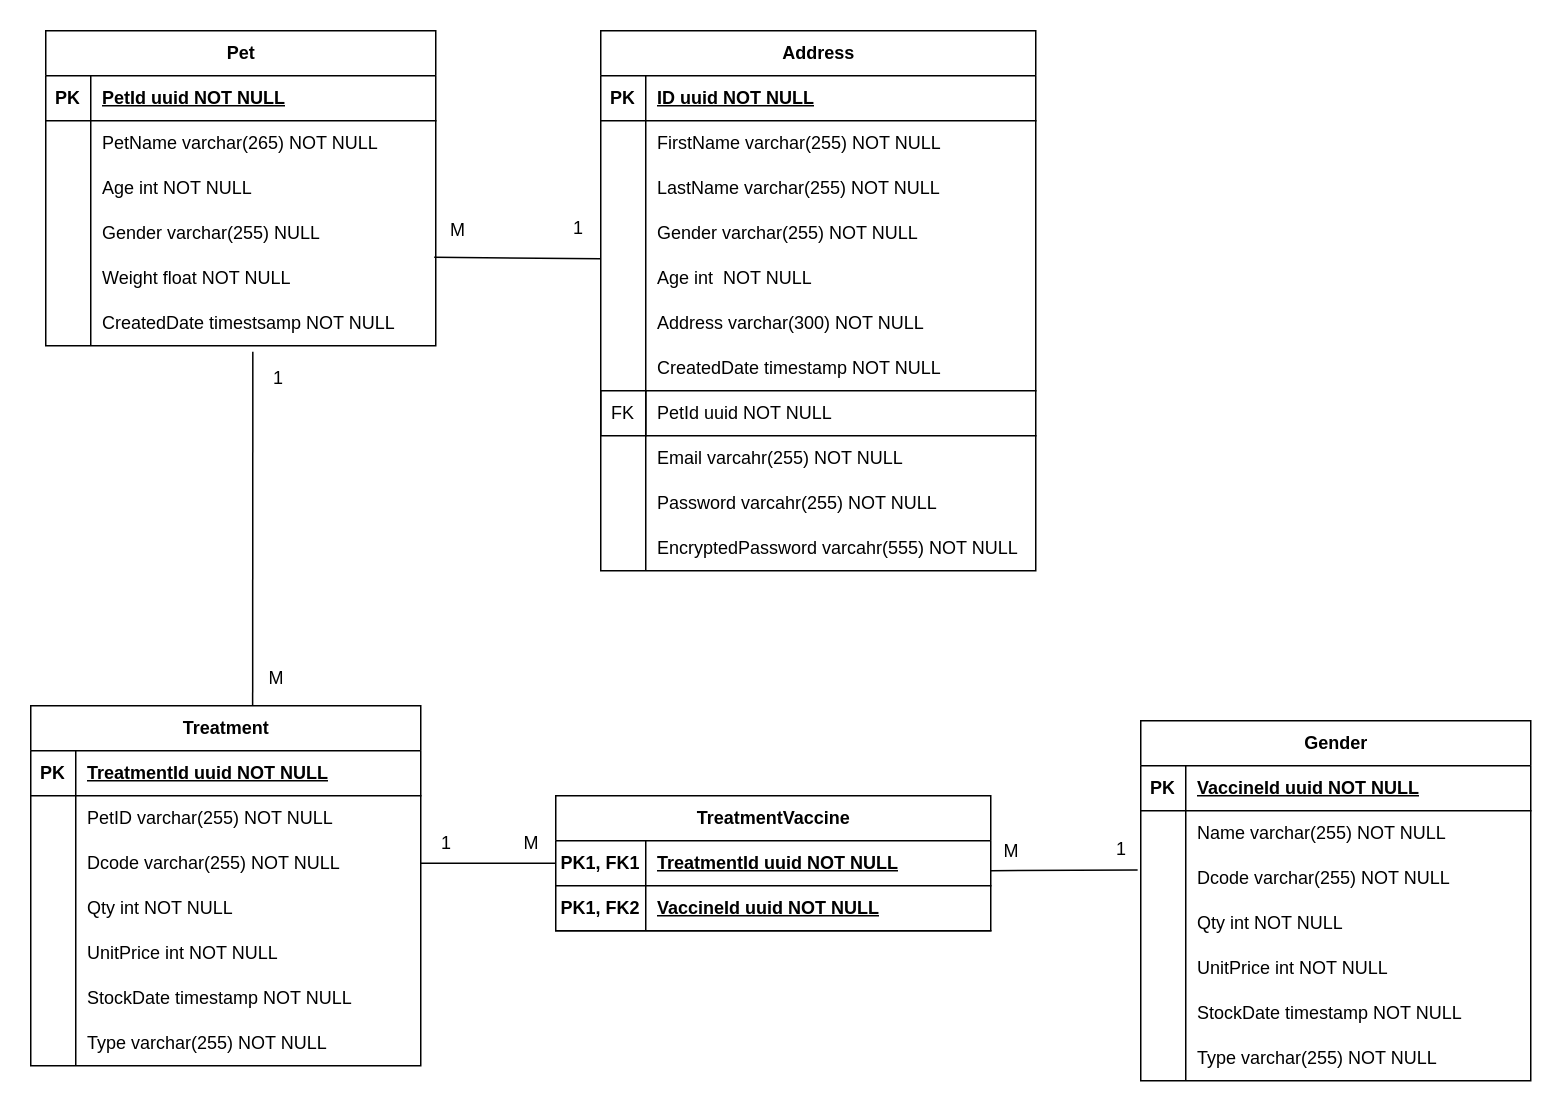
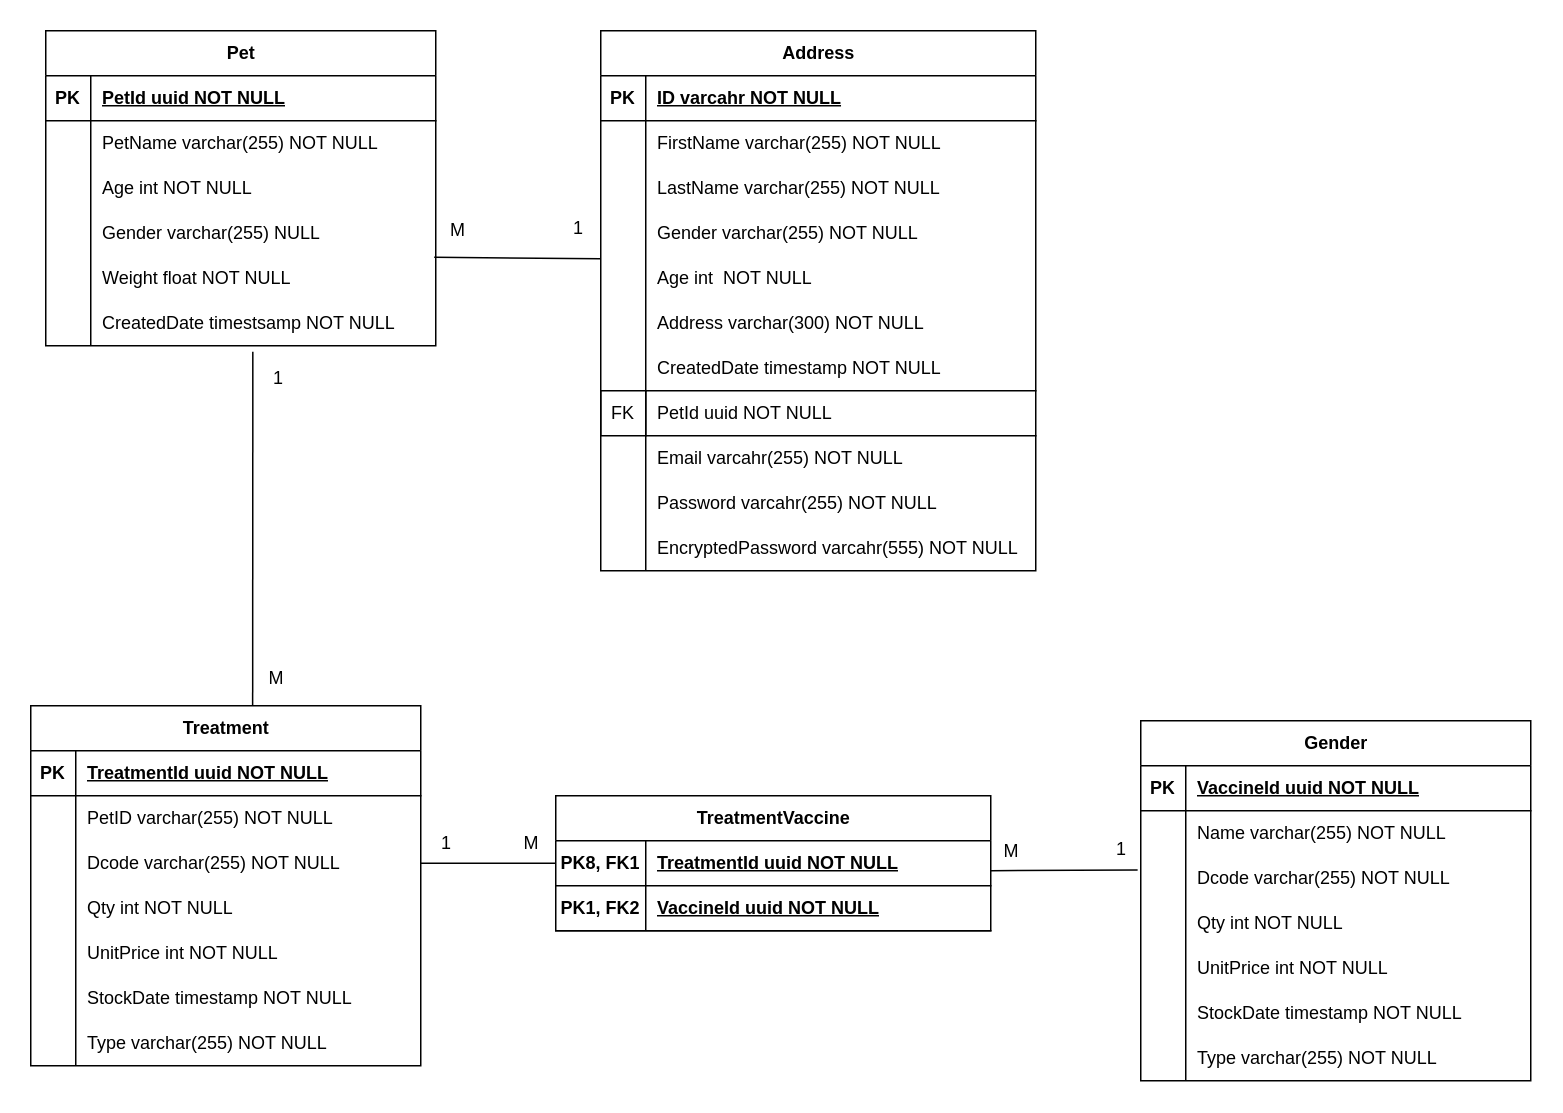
node "ID uuid NOT NULL": label "ID uuid NOT NULL" -> "ID varcahr NOT NULL"
node "PetName varchar(265) NOT NULL": label "PetName varchar(265) NOT NULL" -> "PetName varchar(255) NOT NULL"
node "PK1, FK1": label "PK1, FK1" -> "PK8, FK1"
